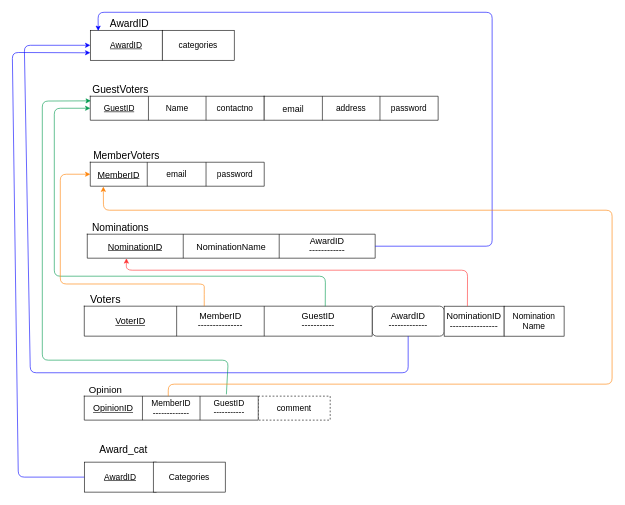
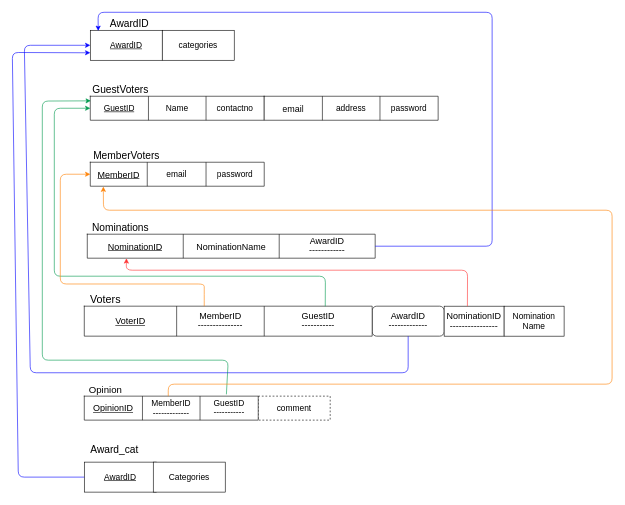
node "Award_cat": moved (123, 450) -> (114, 450)
